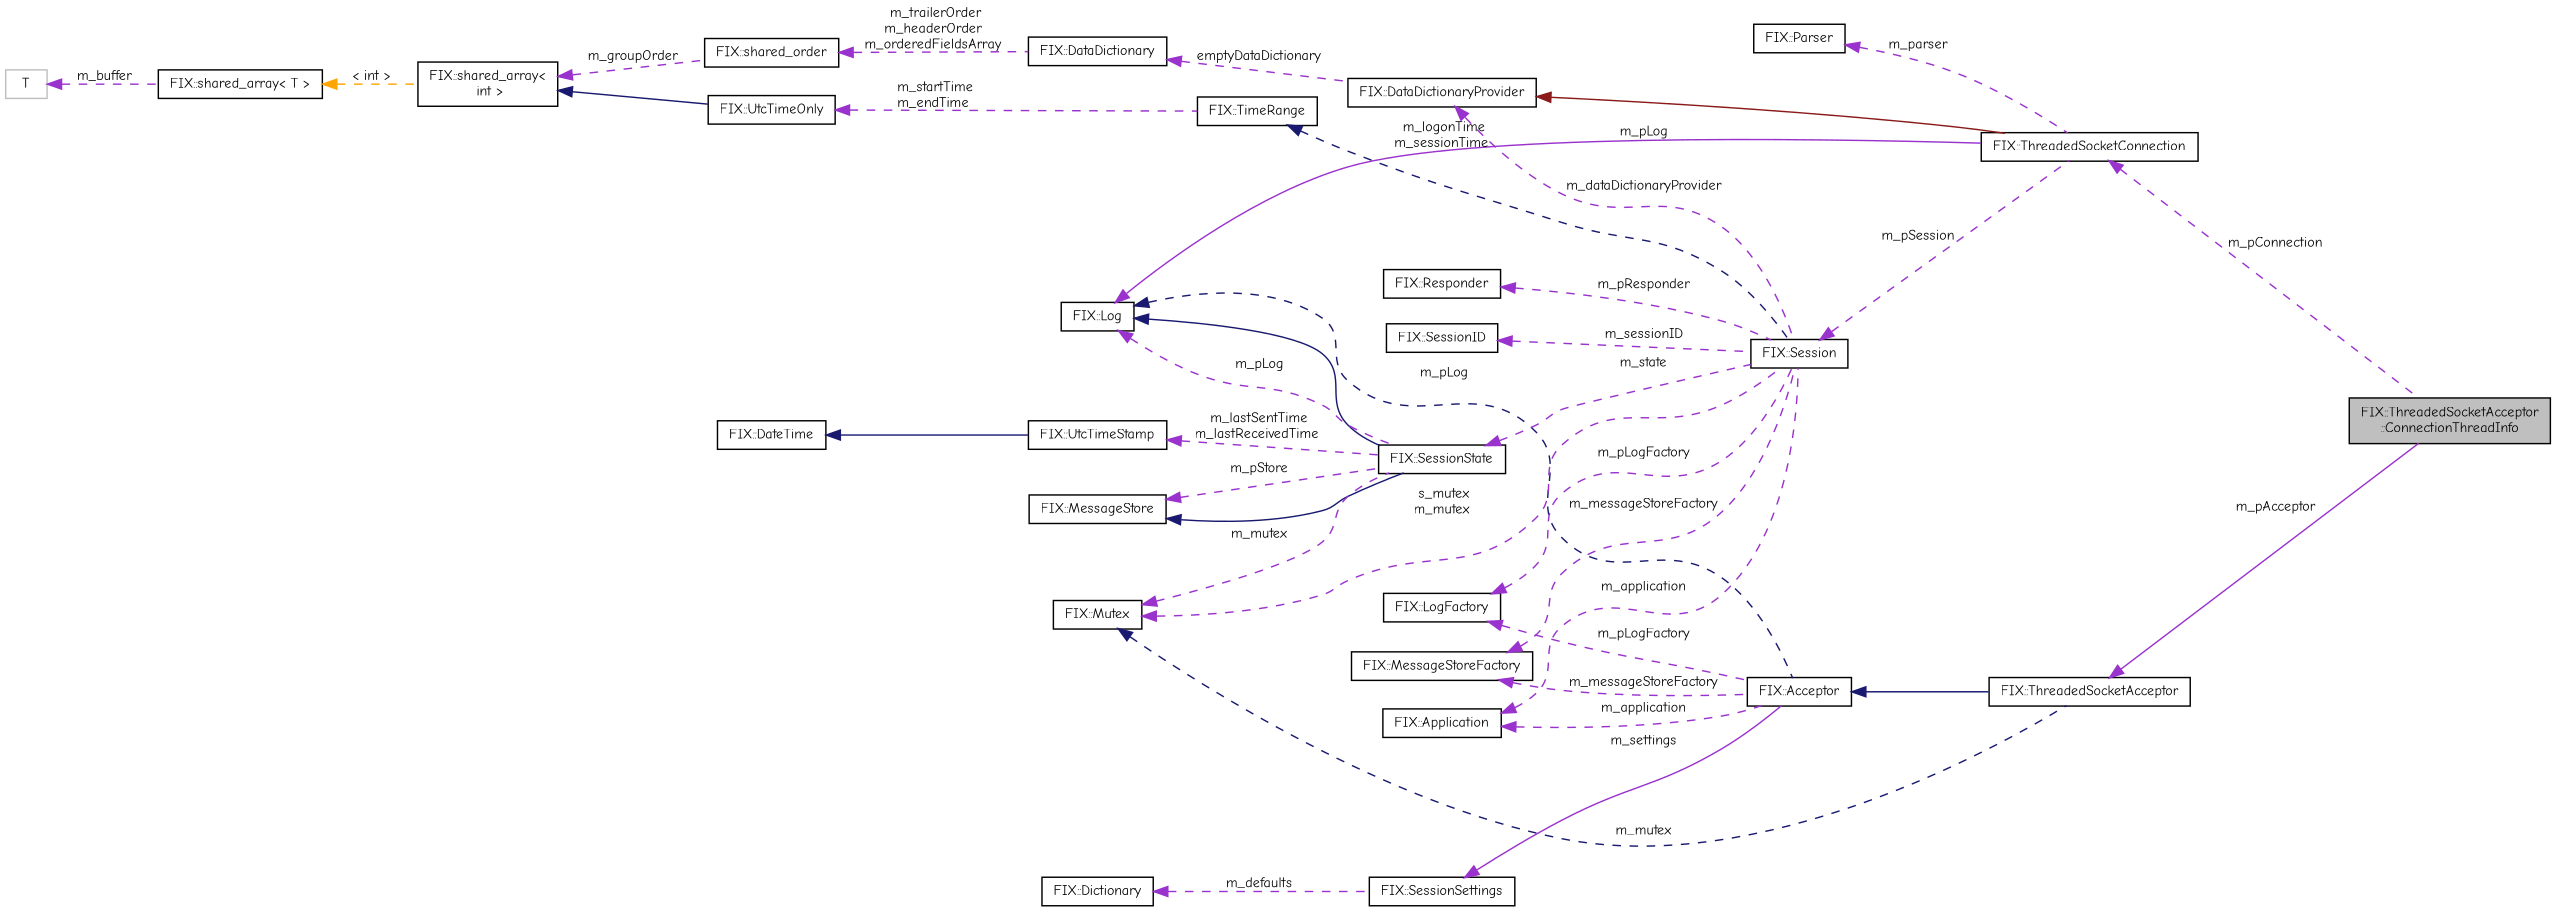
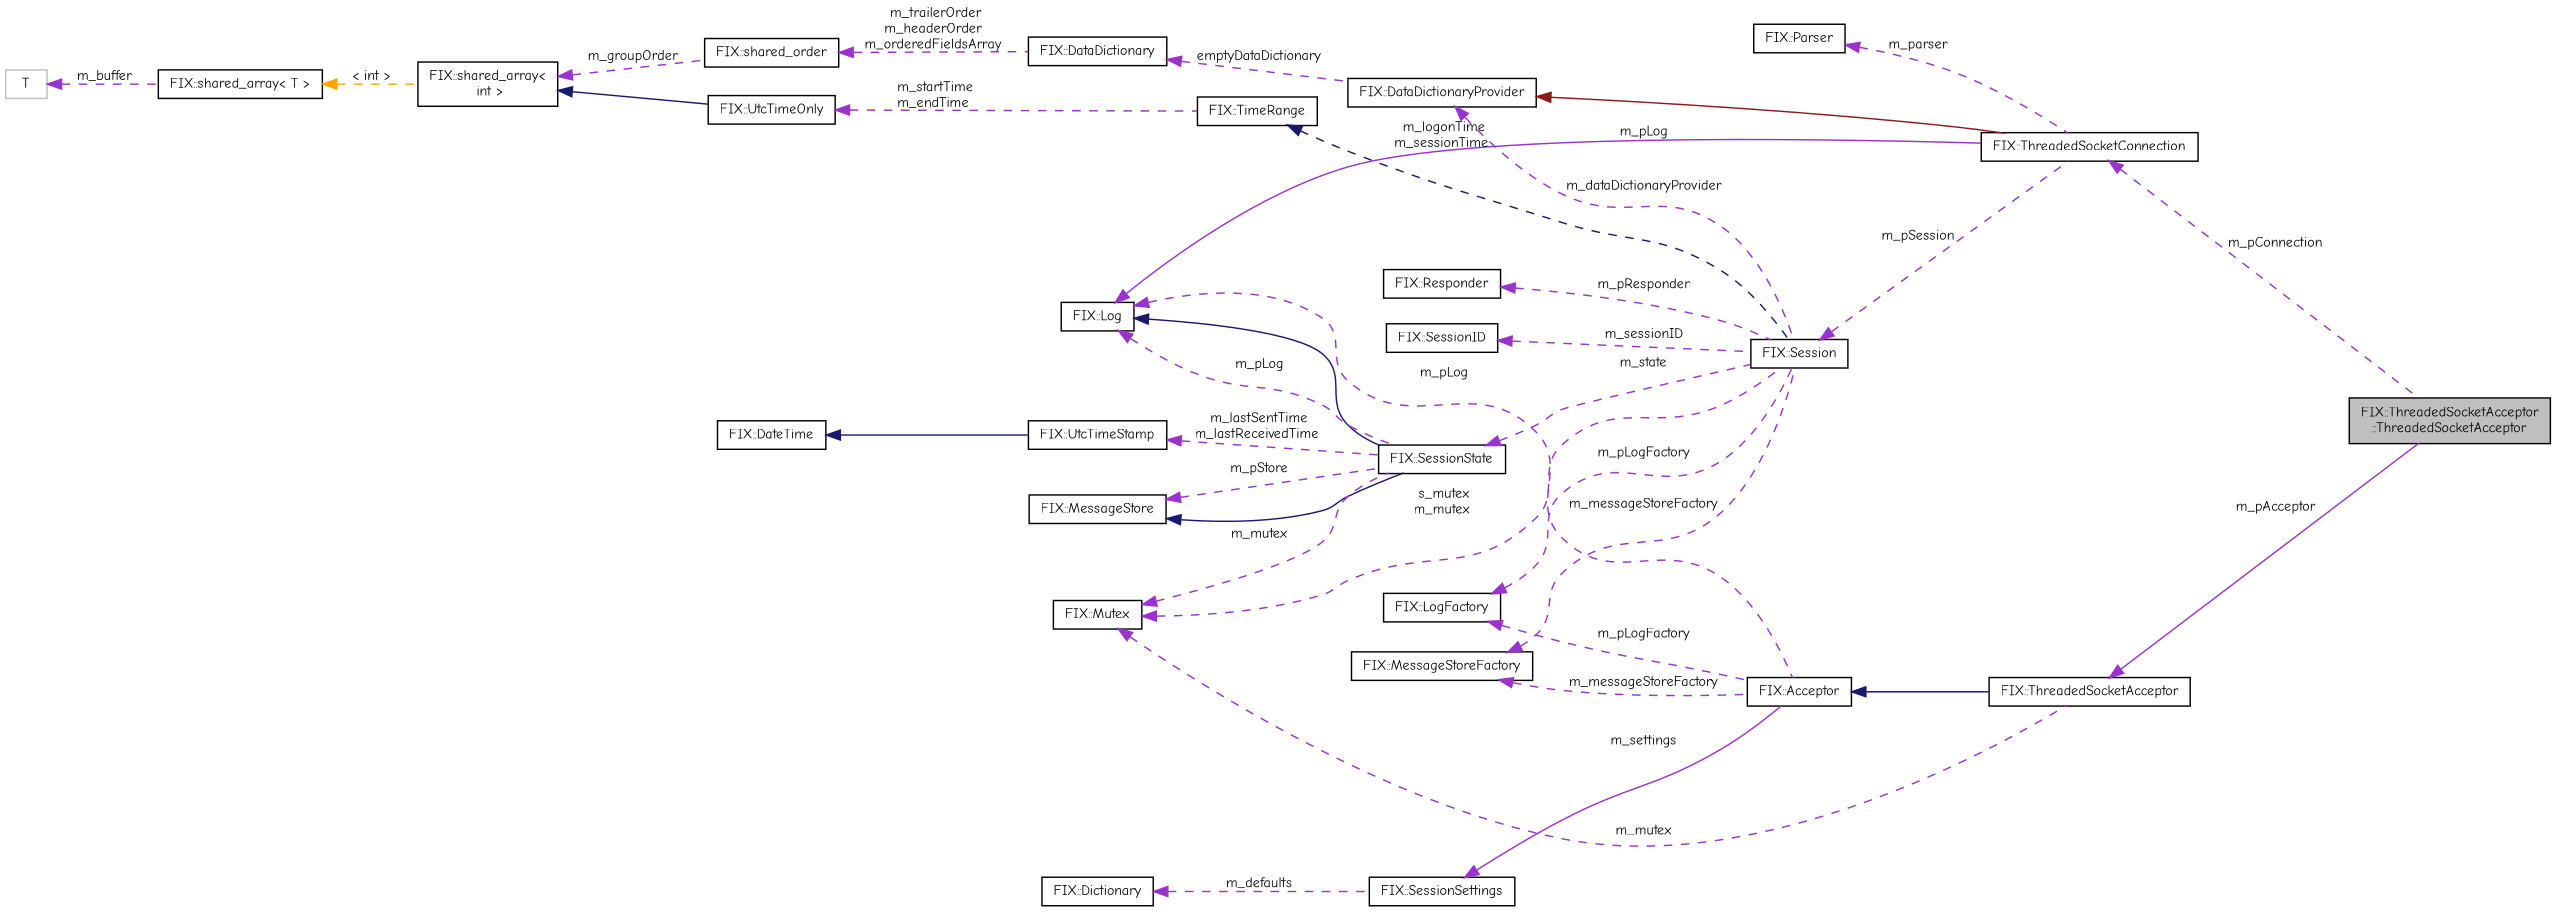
edge "FIX::Acceptor" -> "FIX::Log": color midnightblue -> darkorchid3
node "FIX::ThreadedSocketAcceptor ::ConnectionThreadInfo": label "FIX::ThreadedSocketAcceptor ::ConnectionThreadInfo" -> "FIX::ThreadedSocketAcceptor ::ThreadedSocketAcceptor"
node "FIX::Application": removed
edge "FIX::ThreadedSocketAcceptor" -> "FIX::Mutex": color midnightblue -> darkorchid3
